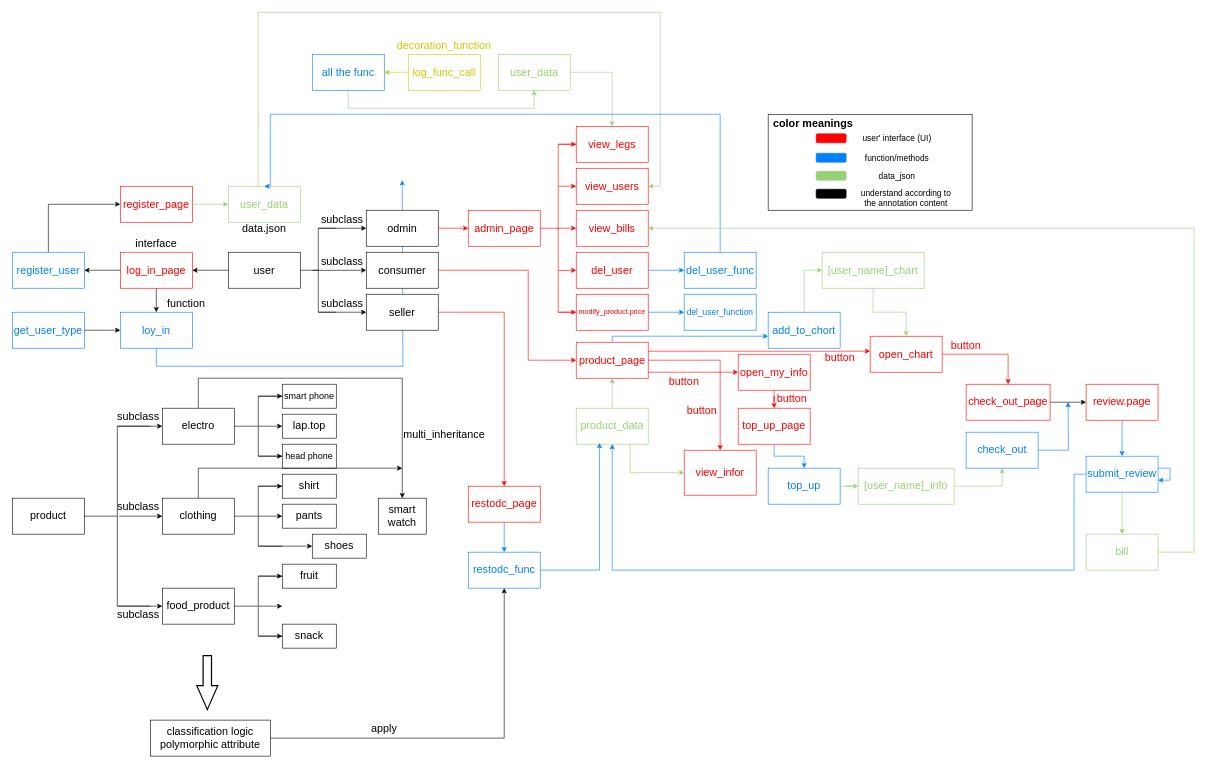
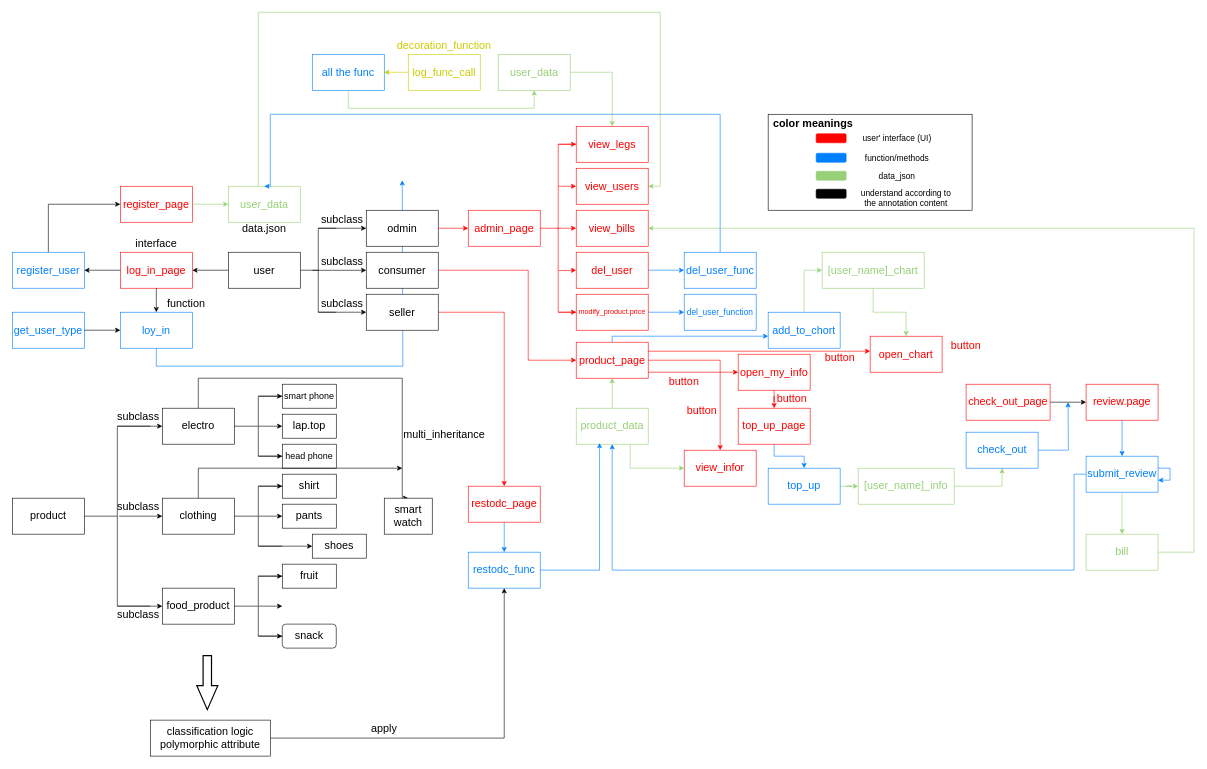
edge "open_chart" -> "check_out_page": removed
node "view_infor": size 72x45 -> 72x36
node "smart watch": moved (402, 516) -> (408, 516)
node "snack": shape rectangle -> rounded rectangle
